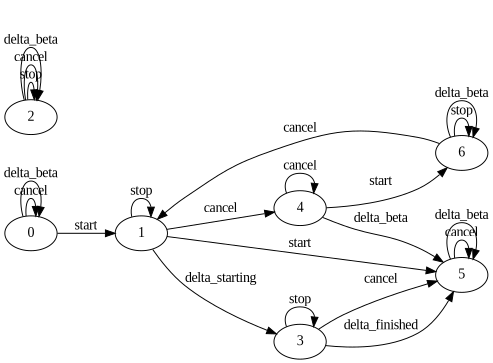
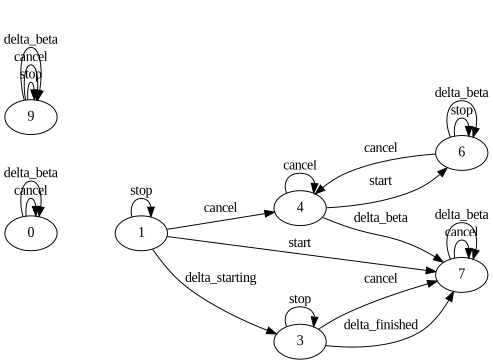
node "2": label "2" -> "9"
edge "6" -> "1": now "6" -> "4"
edge "0" -> "1": removed, label "start"
node "5": label "5" -> "7"
